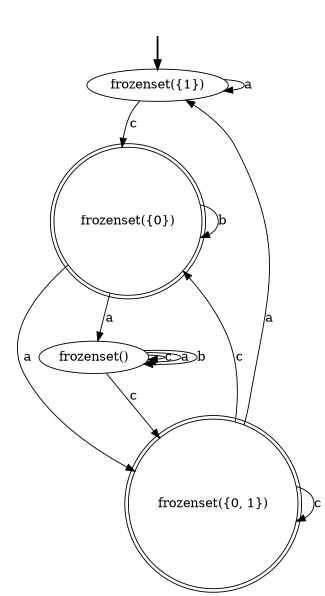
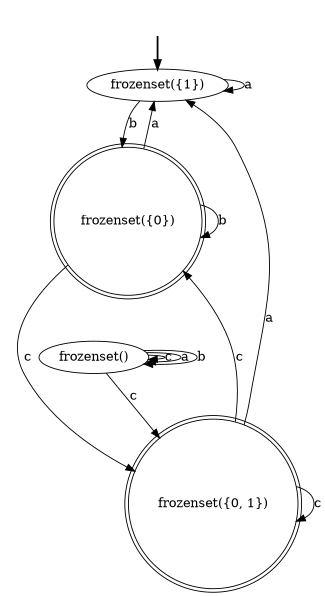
edge "frozenset({1})" -> "frozenset({0})": label "c" -> "b"
edge "frozenset({0})" -> "frozenset()": now "frozenset({0})" -> "frozenset({1})"
edge "frozenset({0})" -> "frozenset({0, 1})": label "a" -> "c"
